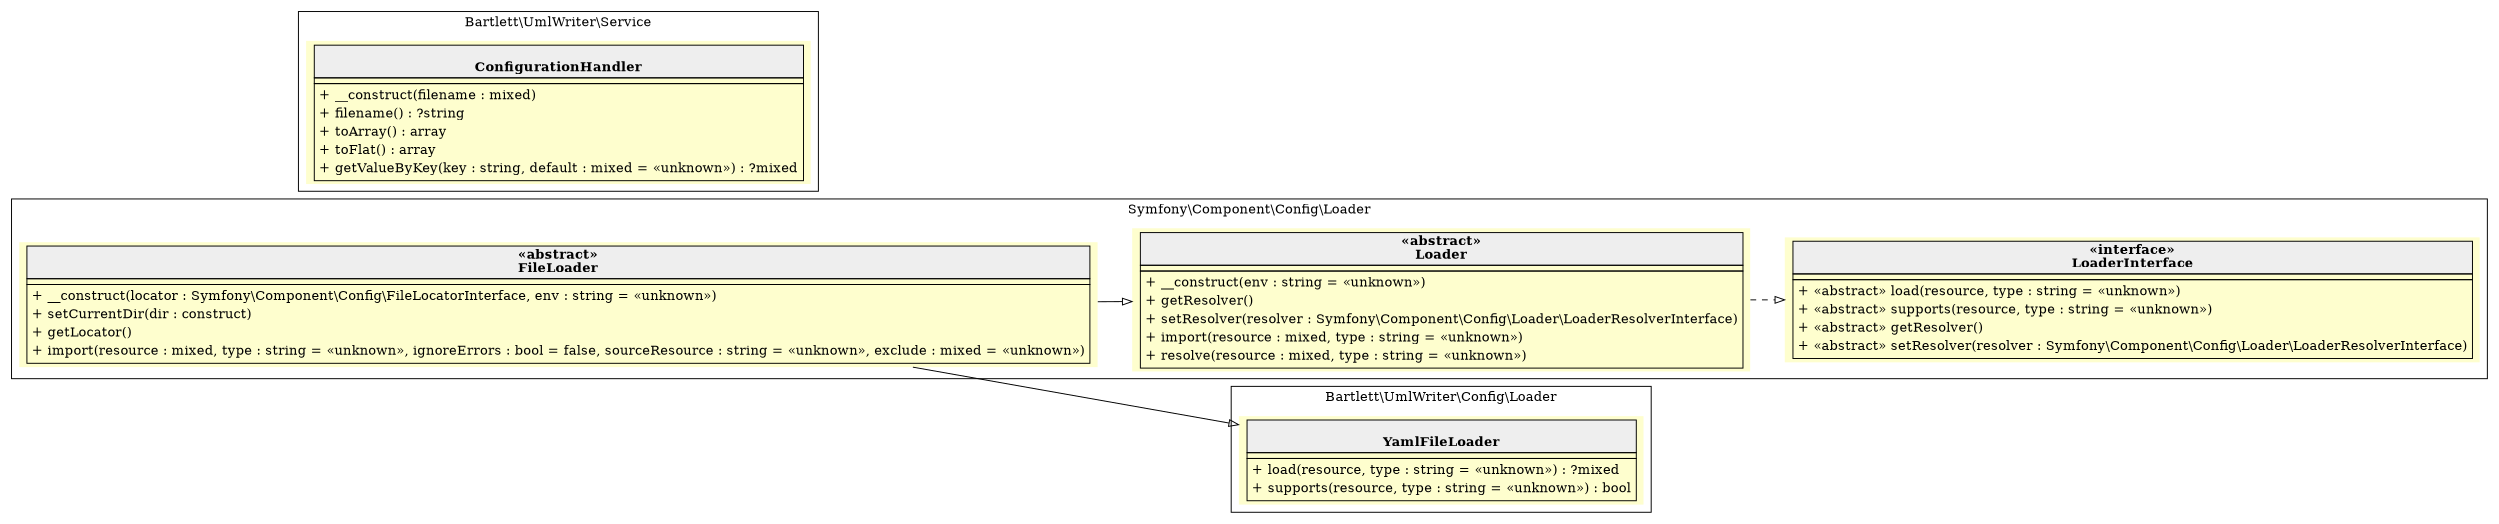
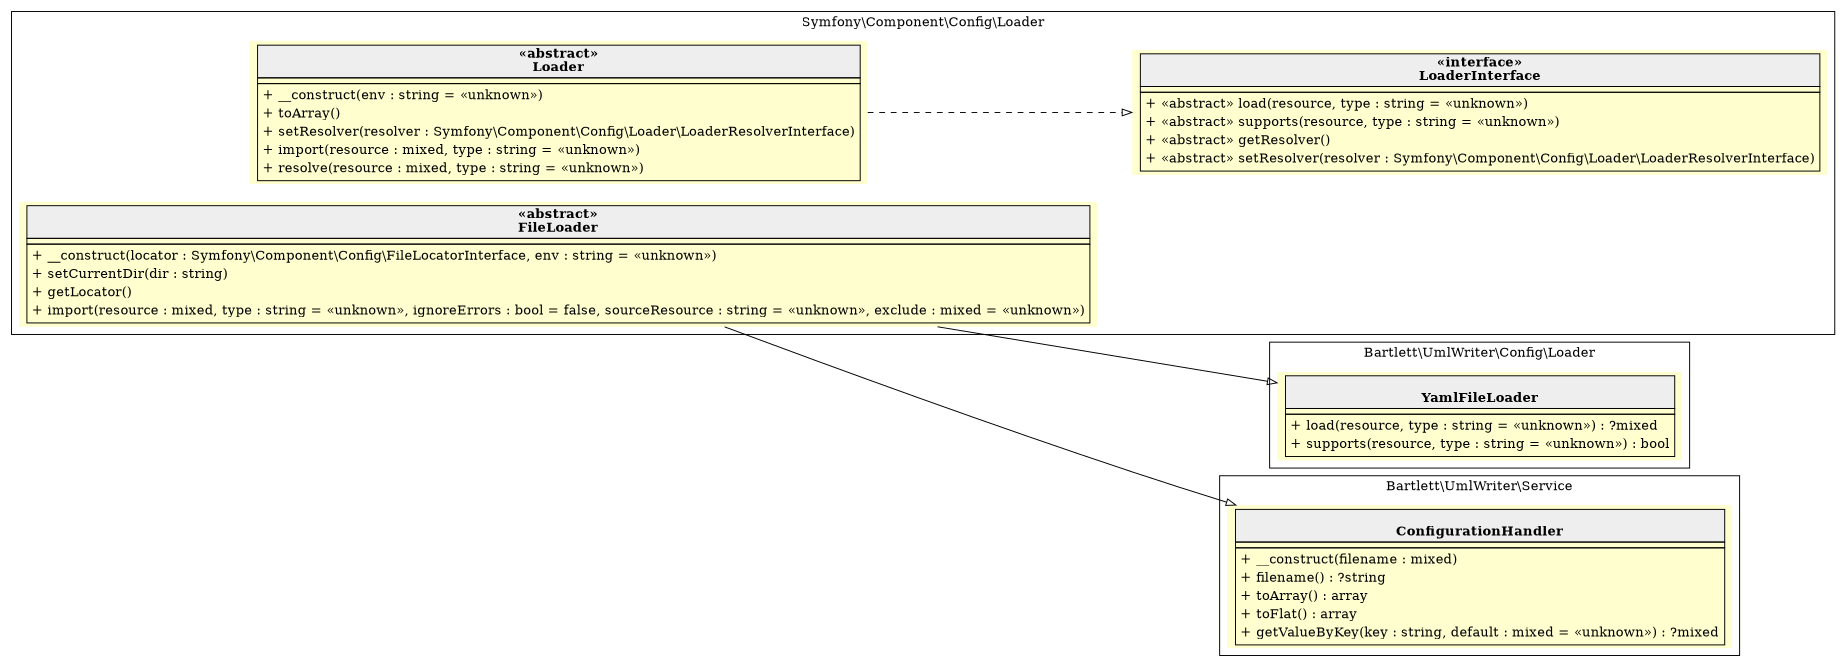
node "Loader": text "+ getResolver()" -> "+ toArray()"
edge "FileLoader" -> "Loader": now "FileLoader" -> "ConfigurationHandler"
node "FileLoader": text "+ setCurrentDir(dir : construct)" -> "+ setCurrentDir(dir : string)"
